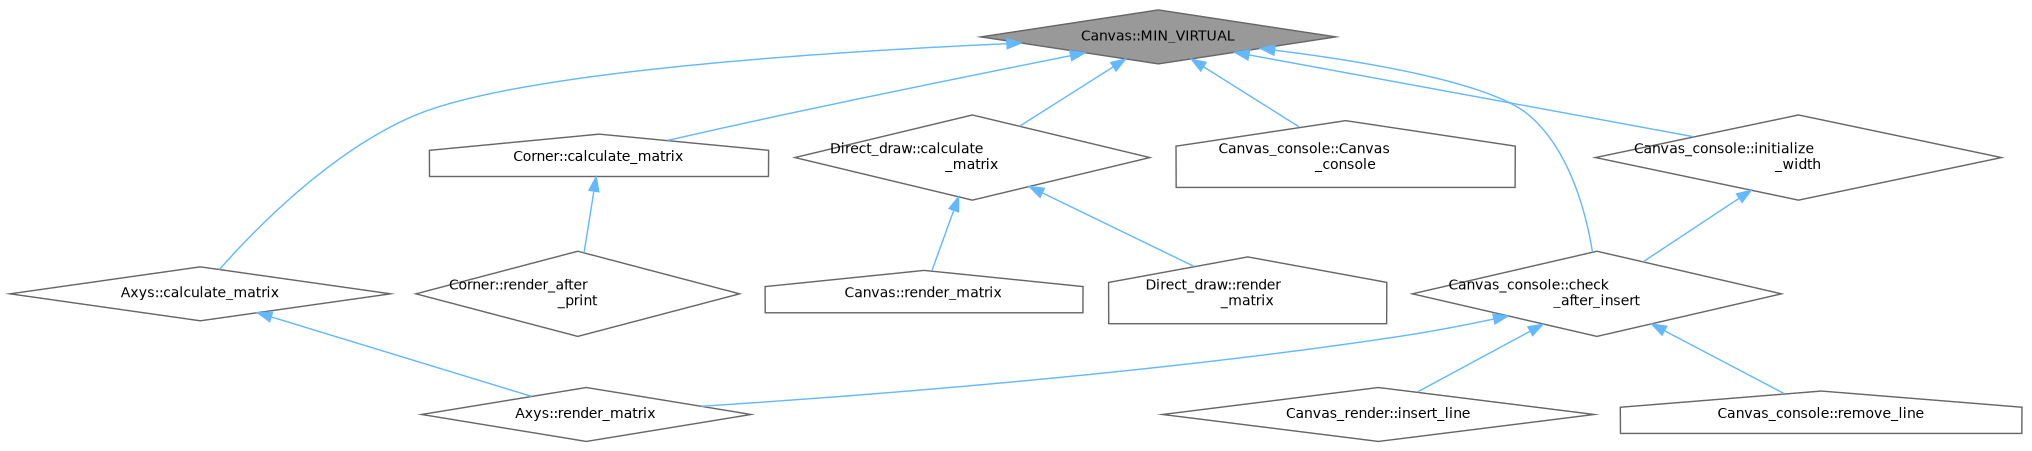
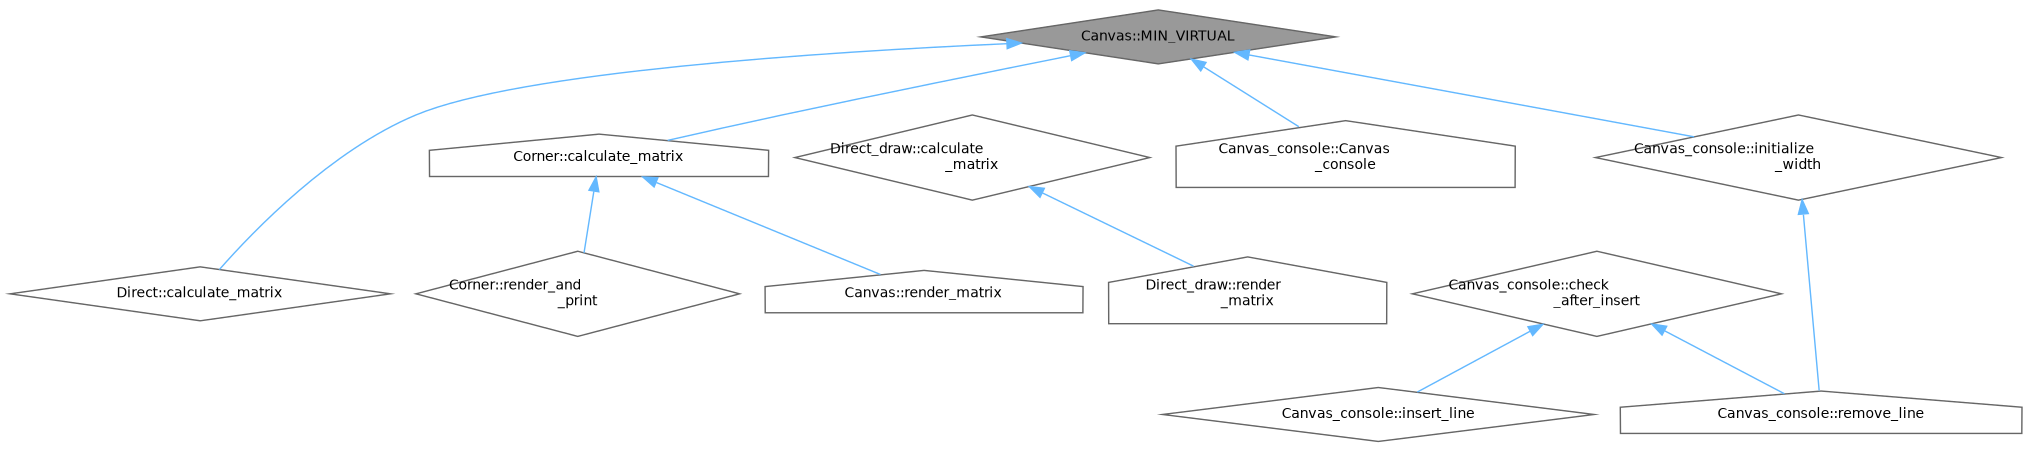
edge "Canvas_console::check _after_insert" -> "Canvas::MIN_VIRTUAL": removed
edge "Direct_draw::calculate _matrix" -> "Canvas::MIN_VIRTUAL": removed
edge "Canvas_console::check _after_insert" -> "Canvas_console::initialize _width": now "Canvas_console::remove_line" -> "Canvas_console::initialize _width"
edge "Canvas::render_matrix" -> "Direct_draw::calculate _matrix": now "Canvas::render_matrix" -> "Corner::calculate_matrix"
node "Axys::calculate_matrix": label "Axys::calculate_matrix" -> "Direct::calculate_matrix"
node "Corner::render_after _print": label "Corner::render_after _print" -> "Corner::render_and _print"
node "Axys::render_matrix": removed
node "Canvas_render::insert_line": label "Canvas_render::insert_line" -> "Canvas_console::insert_line"
